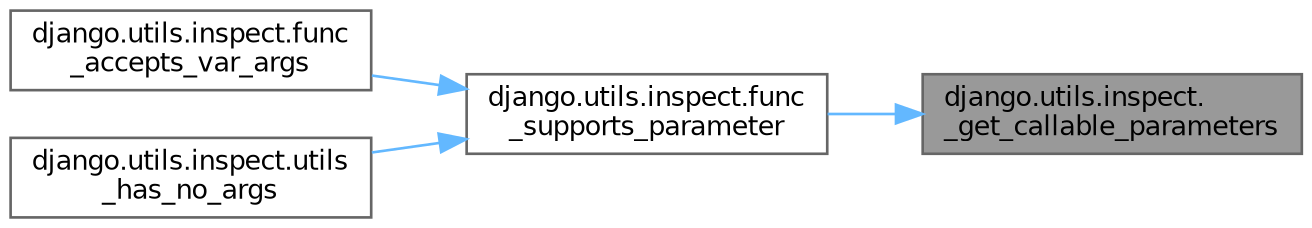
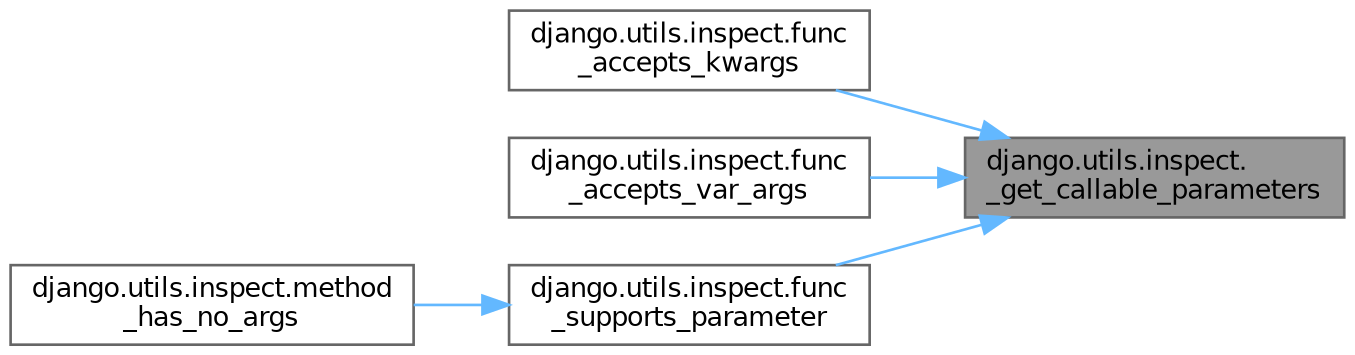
node "django.utils.inspect.func _accepts_kwargs": added
edge "django.utils.inspect.func _accepts_var_args" -> "django.utils.inspect.func _supports_parameter": now "django.utils.inspect.func _accepts_var_args" -> "django.utils.inspect. _get_callable_parameters"
node "django.utils.inspect.utils _has_no_args": label "django.utils.inspect.utils _has_no_args" -> "django.utils.inspect.method _has_no_args"
